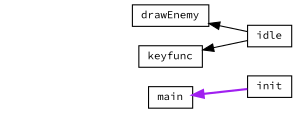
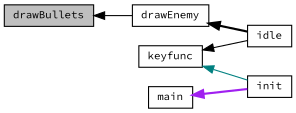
node "drawBullets": added
edge "idle" -> "drawEnemy": style solid -> bold
edge "init" -> "keyfunc": added
